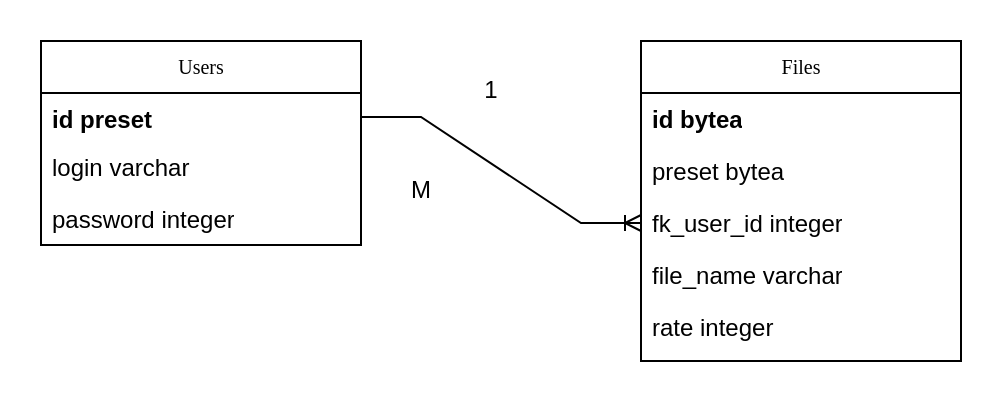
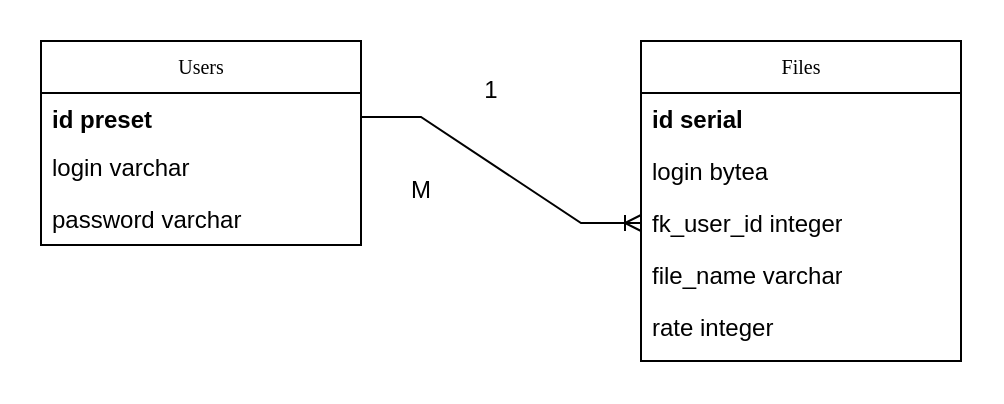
node "id bytea": label "id bytea" -> "id serial"
node "preset bytea": label "preset bytea" -> "login bytea"
node "password integer": label "password integer" -> "password varchar"
